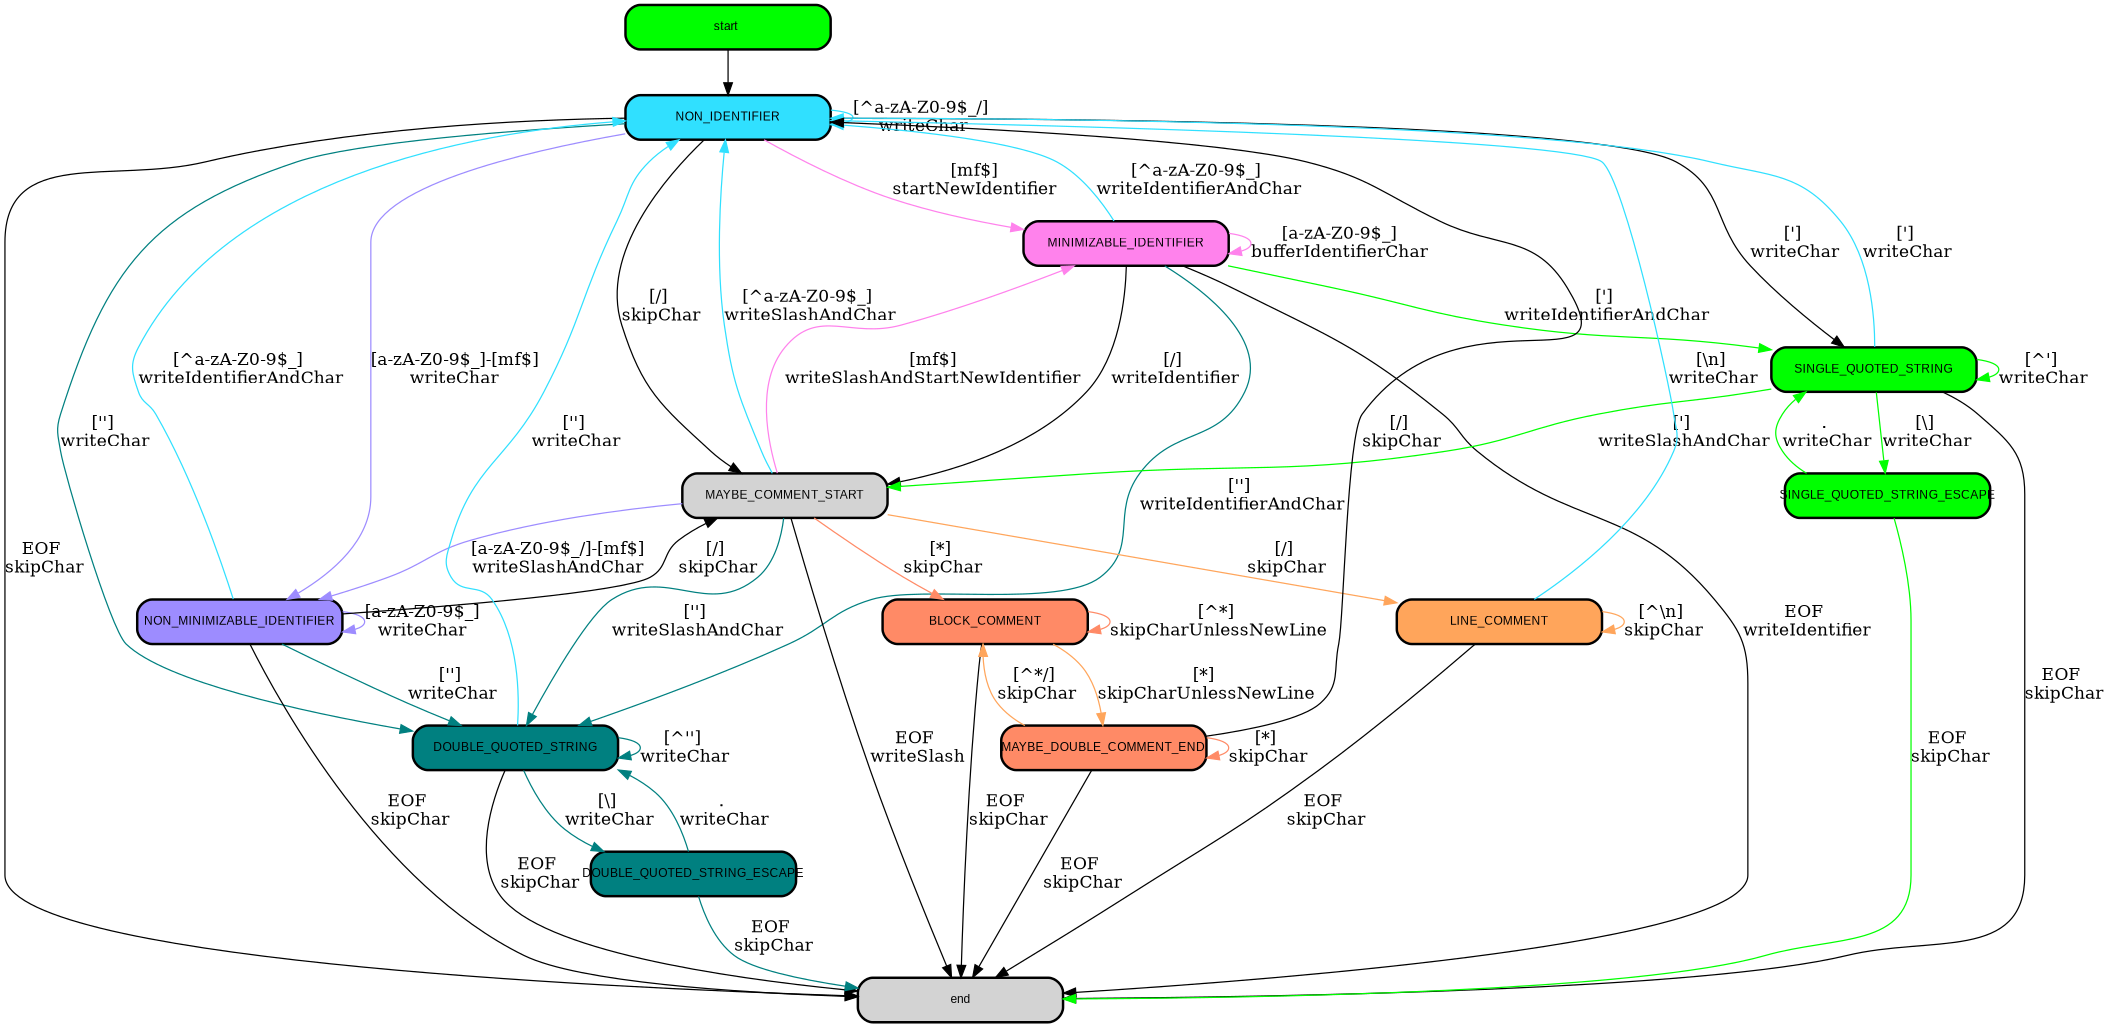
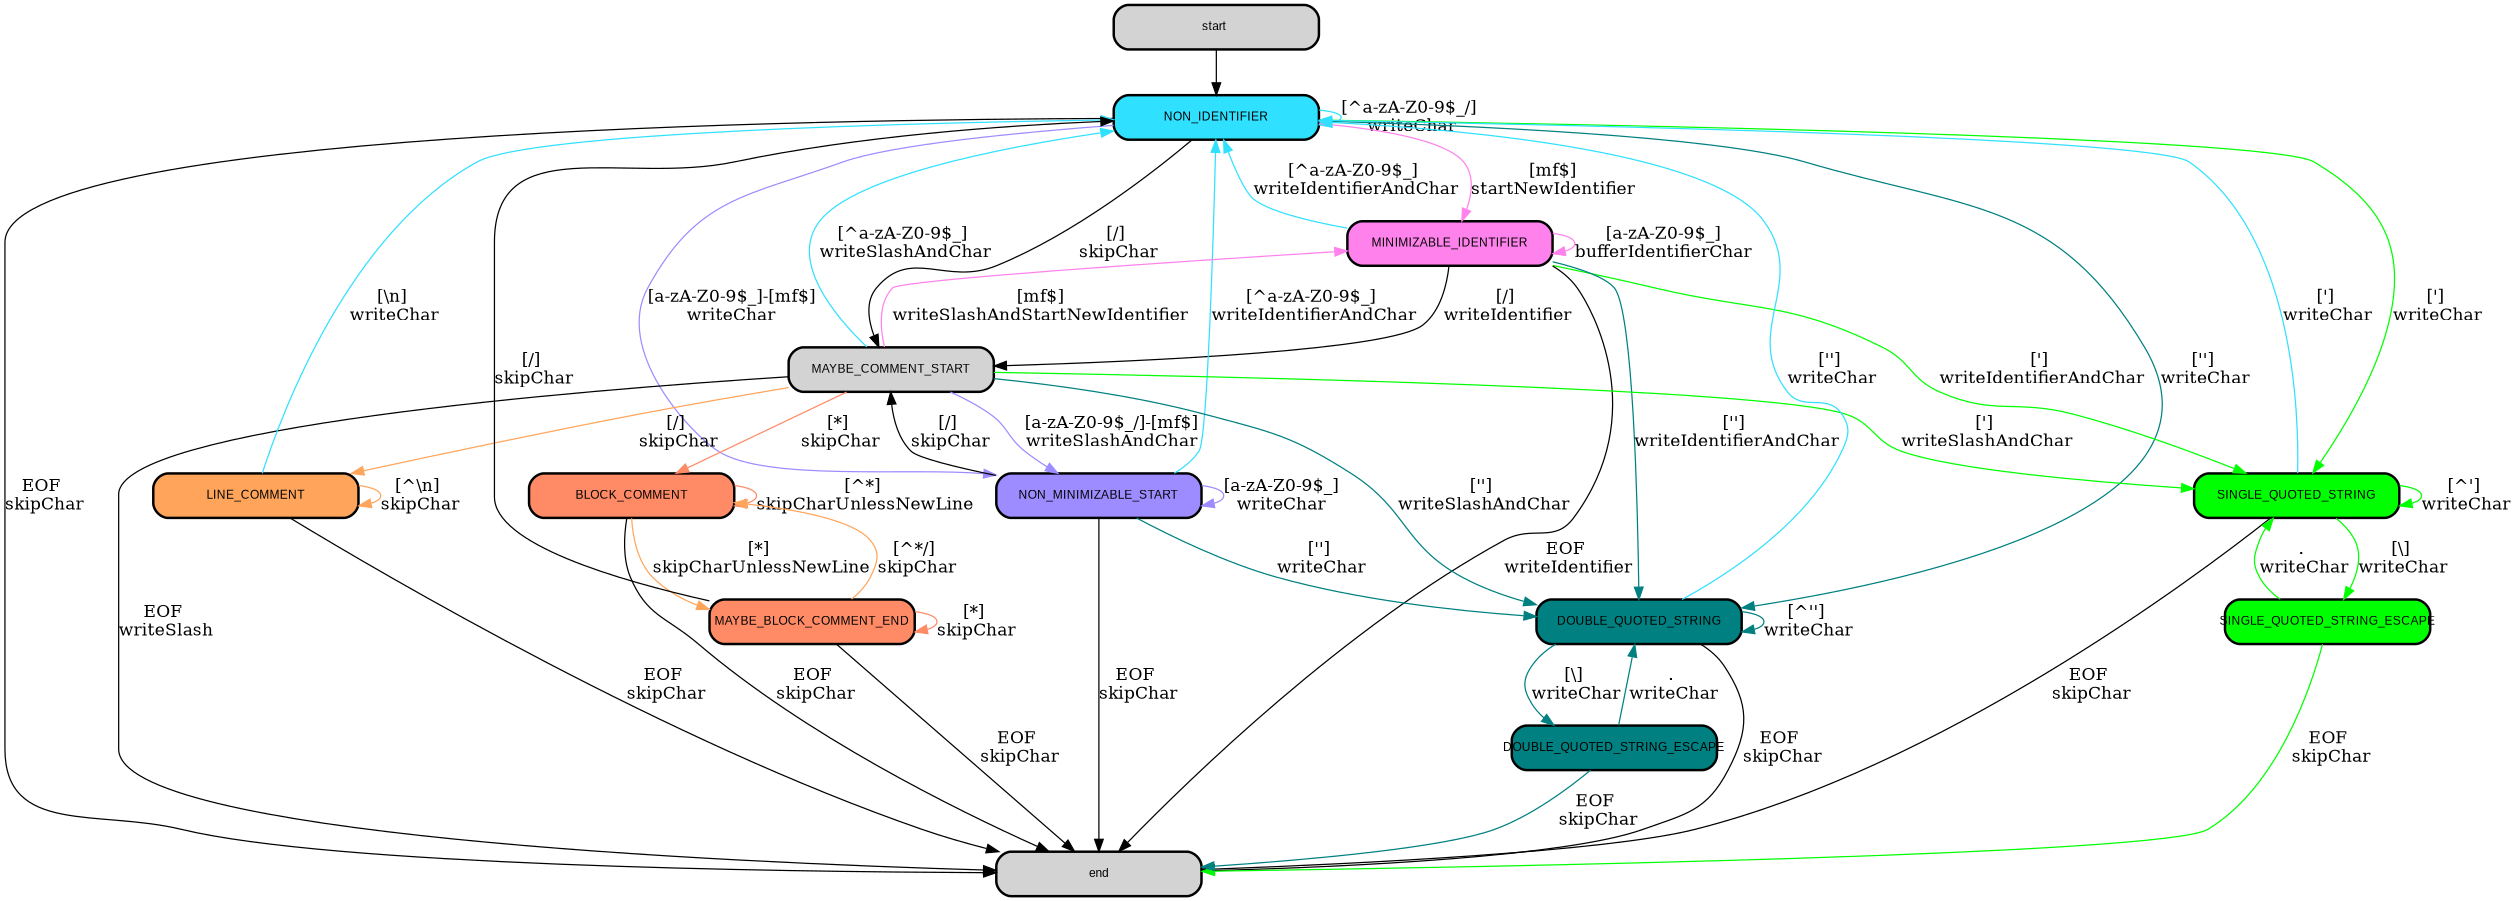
node "start": fillcolor green -> lightgrey
edge "NON_IDENTIFIER" -> "SINGLE_QUOTED_STRING": color black -> green
edge "SINGLE_QUOTED_STRING" -> "MAYBE_COMMENT_START": reversed
node "NON_MINIMIZABLE_IDENTIFIER": label "NON_MINIMIZABLE_IDENTIFIER" -> "NON_MINIMIZABLE_START"
node "MAYBE_DOUBLE_COMMENT_END": label "MAYBE_DOUBLE_COMMENT_END" -> "MAYBE_BLOCK_COMMENT_END"
